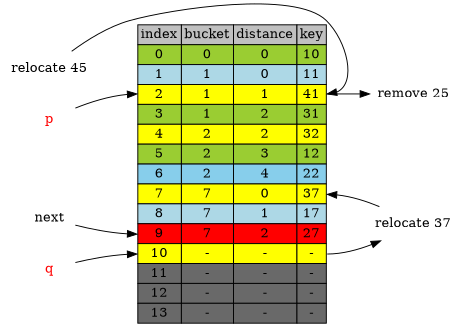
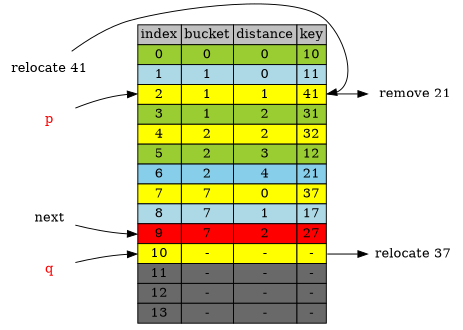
node "relocate 45": label "relocate 45" -> "relocate 41"
node "remove 25": label "remove 25" -> "remove 21"
node "index": text "22" -> "21"
edge "relocate 37" -> "index": removed
